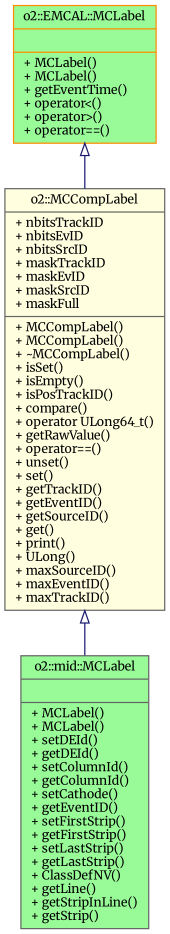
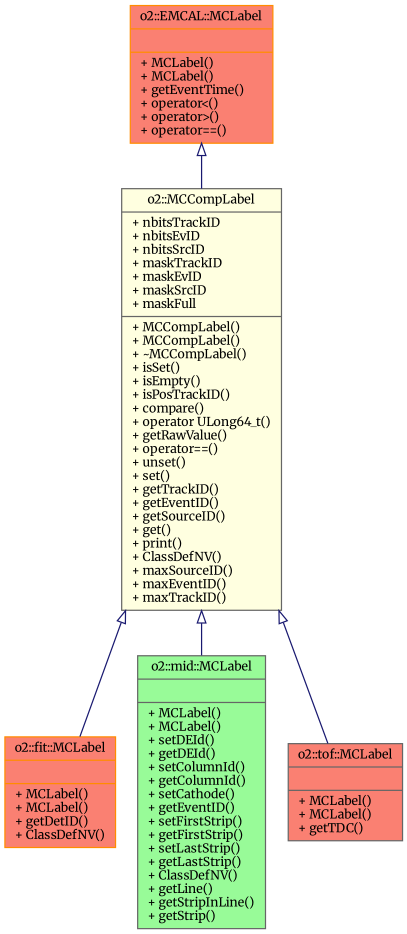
node "o2::EMCAL::MCLabel": fillcolor palegreen -> salmon
node "o2::MCCompLabel": text "+ ULong()" -> "+ ClassDefNV()"
node "o2::fit::MCLabel": added
node "o2::tof::MCLabel": added
